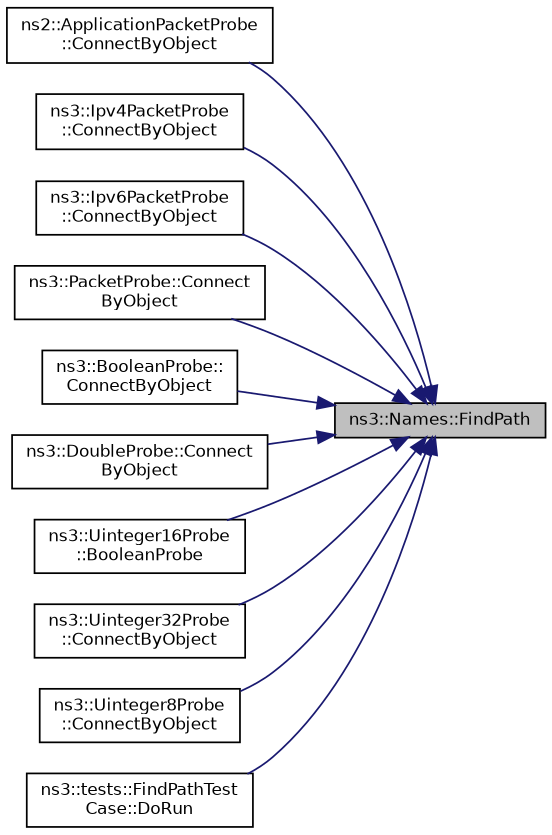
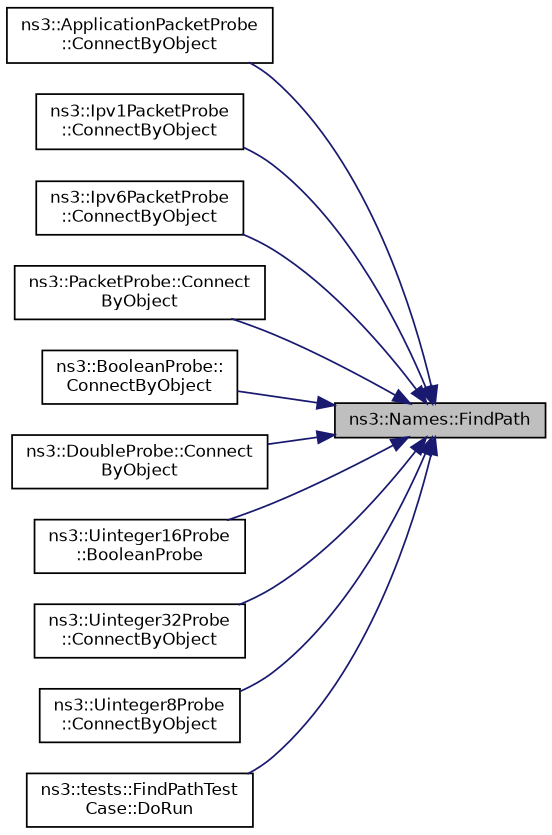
node "ns2::ApplicationPacketProbe ::ConnectByObject": label "ns2::ApplicationPacketProbe ::ConnectByObject" -> "ns3::ApplicationPacketProbe ::ConnectByObject"
node "ns3::Ipv4PacketProbe ::ConnectByObject": label "ns3::Ipv4PacketProbe ::ConnectByObject" -> "ns3::Ipv1PacketProbe ::ConnectByObject"
